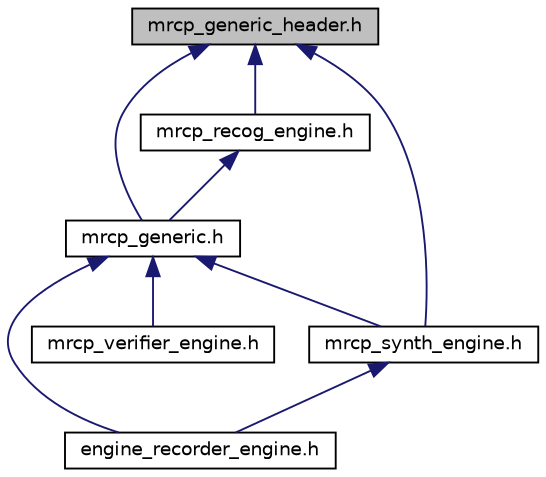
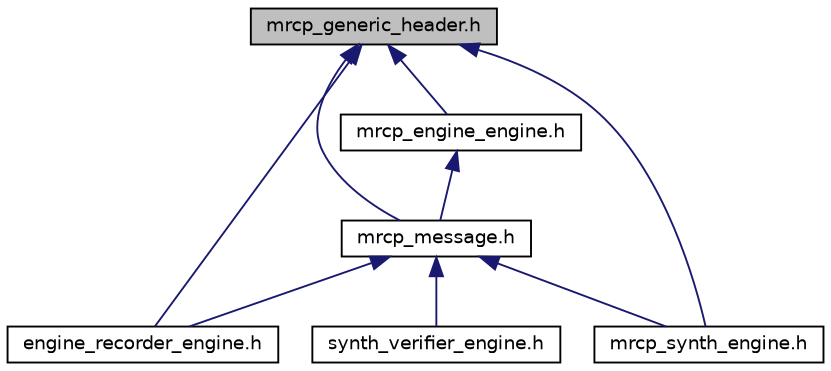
node "mrcp_recog_engine.h": label "mrcp_recog_engine.h" -> "mrcp_engine_engine.h"
node "mrcp_generic.h": label "mrcp_generic.h" -> "mrcp_message.h"
node "mrcp_verifier_engine.h": label "mrcp_verifier_engine.h" -> "synth_verifier_engine.h"
edge "engine_recorder_engine.h" -> "mrcp_synth_engine.h": now "engine_recorder_engine.h" -> "mrcp_generic_header.h"
